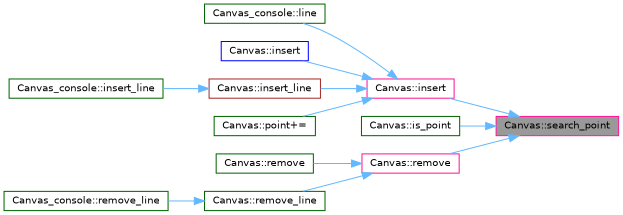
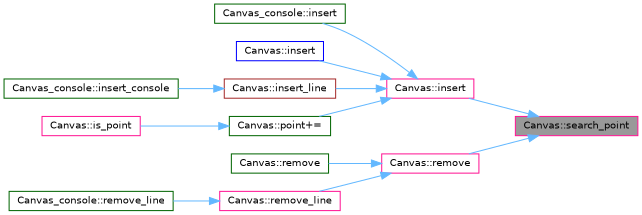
node "Canvas_console::line": label "Canvas_console::line" -> "Canvas_console::insert"
node "Canvas_console::insert_line": label "Canvas_console::insert_line" -> "Canvas_console::insert_console"
node "Canvas::is_point": color darkgreen -> deeppink
edge "Canvas::is_point" -> "Canvas::search_point": now "Canvas::is_point" -> "Canvas::point+="
node "Canvas::remove_line": color darkgreen -> deeppink
